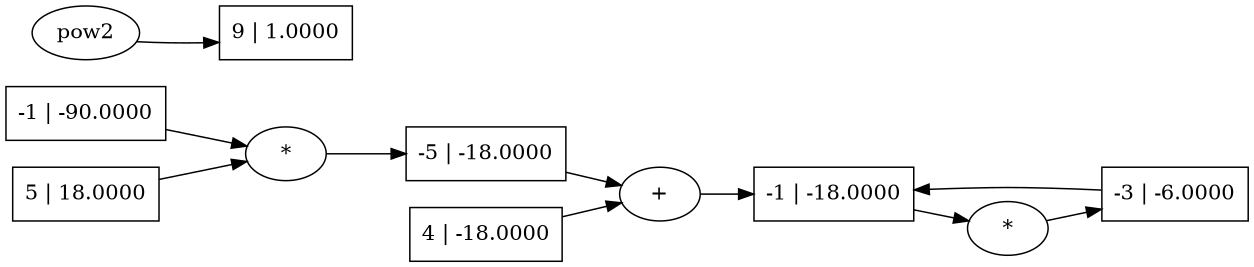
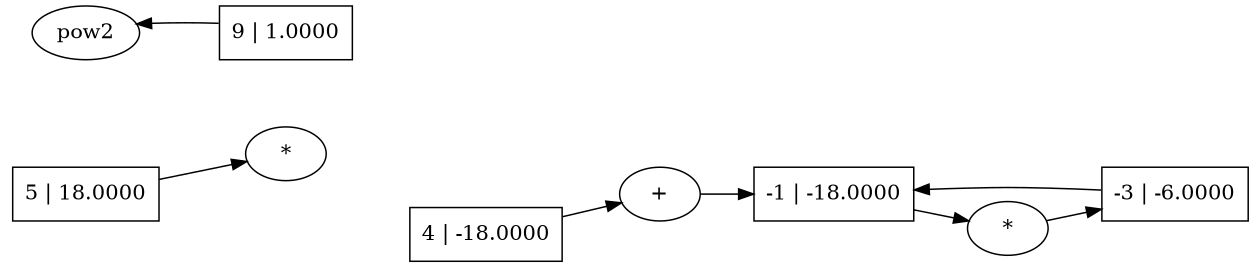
edge "pow2" -> "9 | 1.0000": reversed
node "-1 | -90.0000": removed
node "-5 | -18.0000": removed
